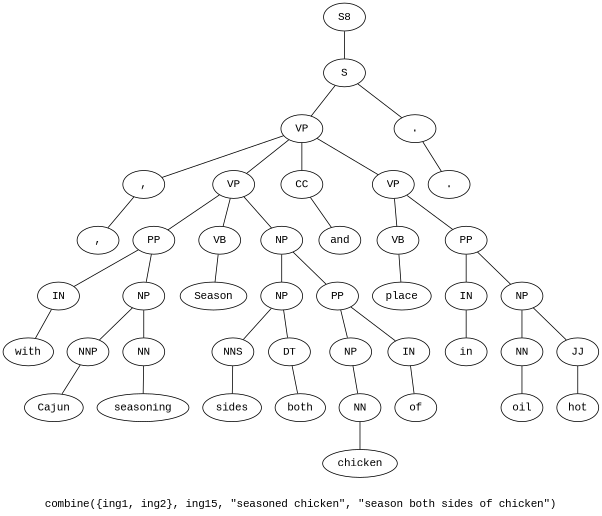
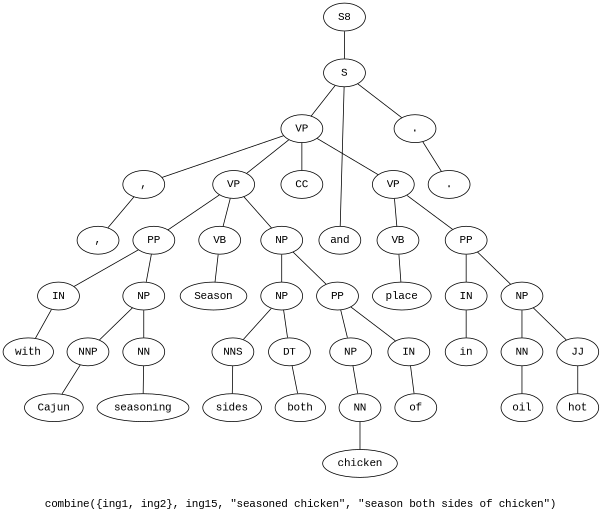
edge "CC" -- "and": now "S" -- "and"
